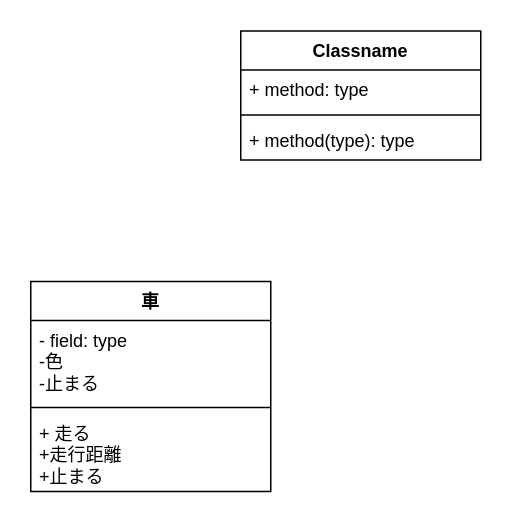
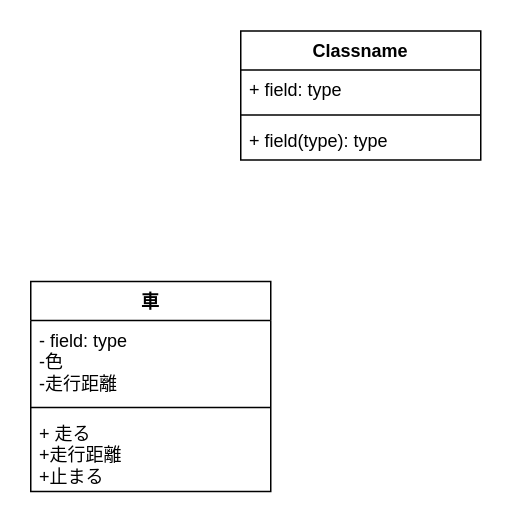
node "+ method: type": label "+ method: type" -> "+ field: type"
node "+ method(type): type": label "+ method(type): type" -> "+ field(type): type"
node "- field: type -色 -止まる": label "- field: type -色 -止まる" -> "- field: type -色 -走行距離"
